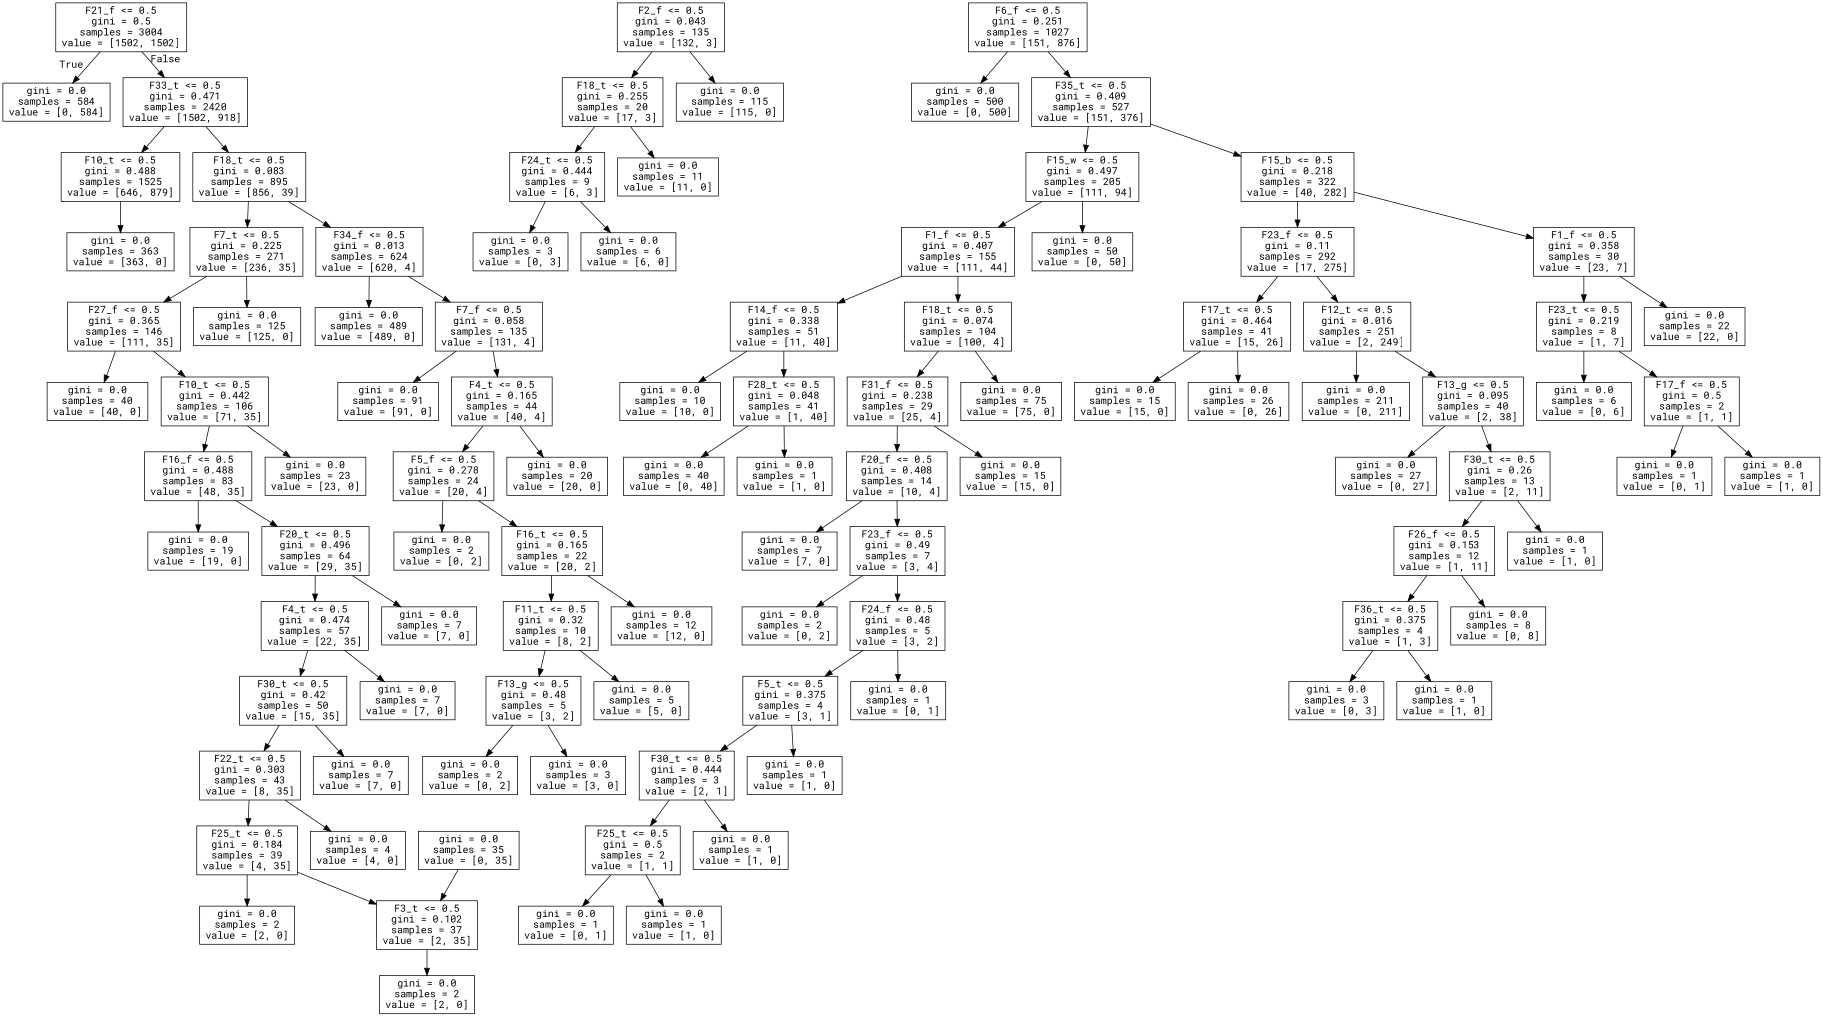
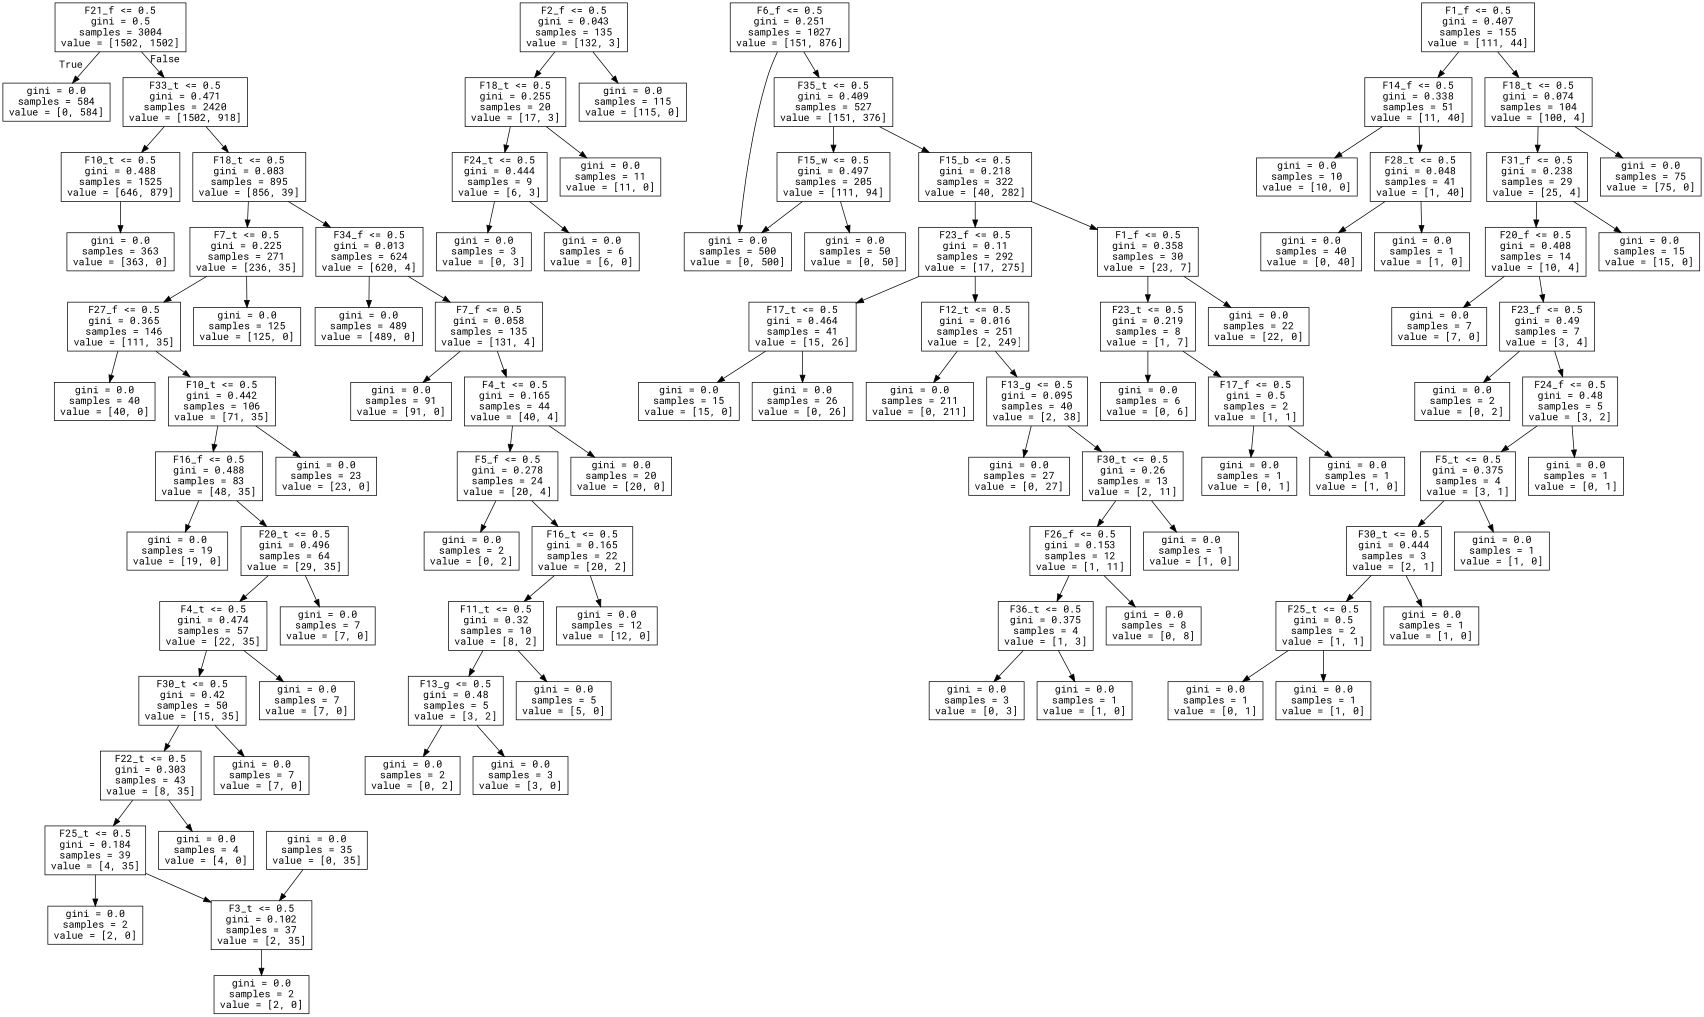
edge "F15_w <= 0.5 gini = 0.497 samples = 205 value = [111, 94]" -> "F1_f <= 0.5 gini = 0.407 samples = 155 value = [111, 44]": now "F15_w <= 0.5 gini = 0.497 samples = 205 value = [111, 94]" -> "gini = 0.0 samples = 500 value = [0, 500]"
